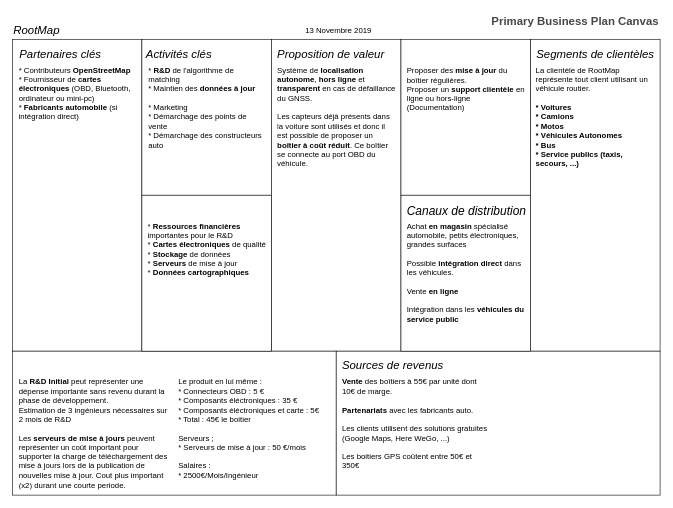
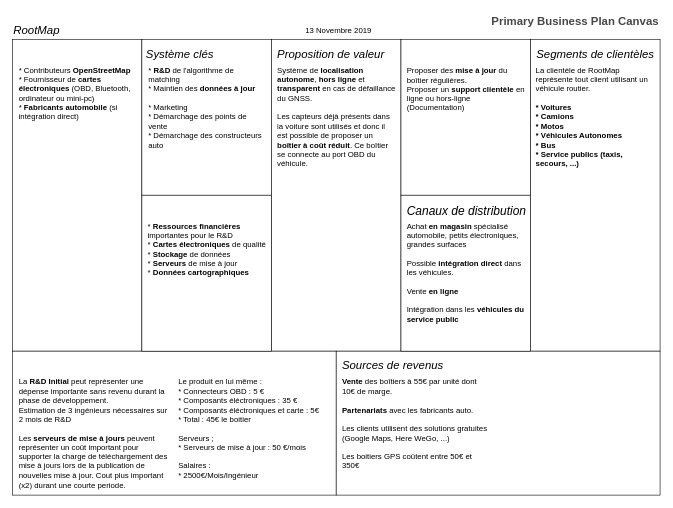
node "Partenaires clés": removed
node "Activités clés": label "Activités clés" -> "Système clés"
